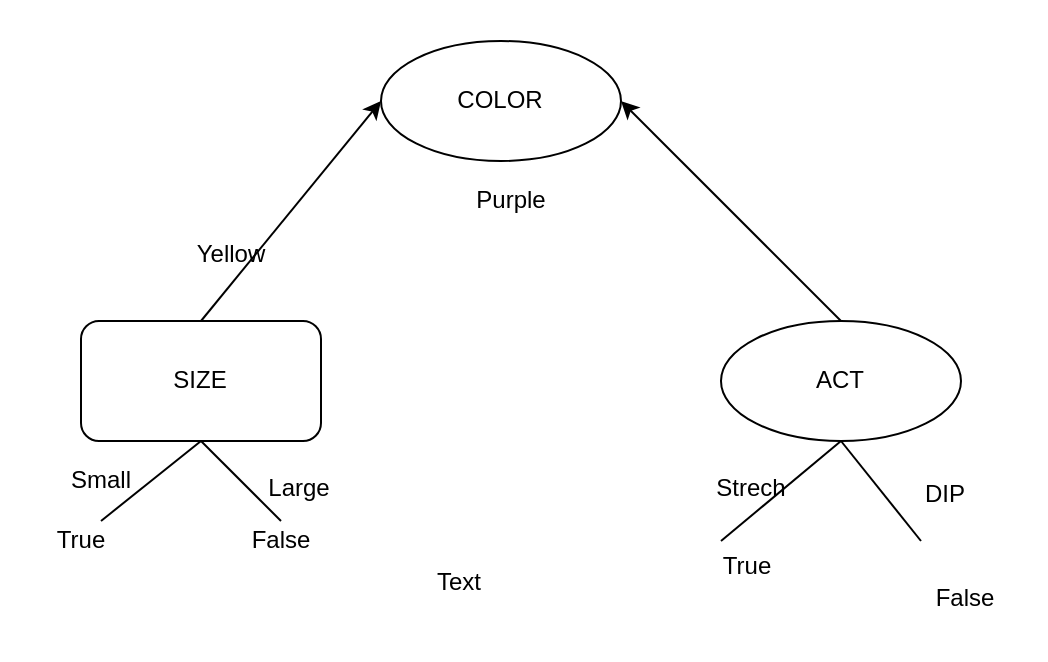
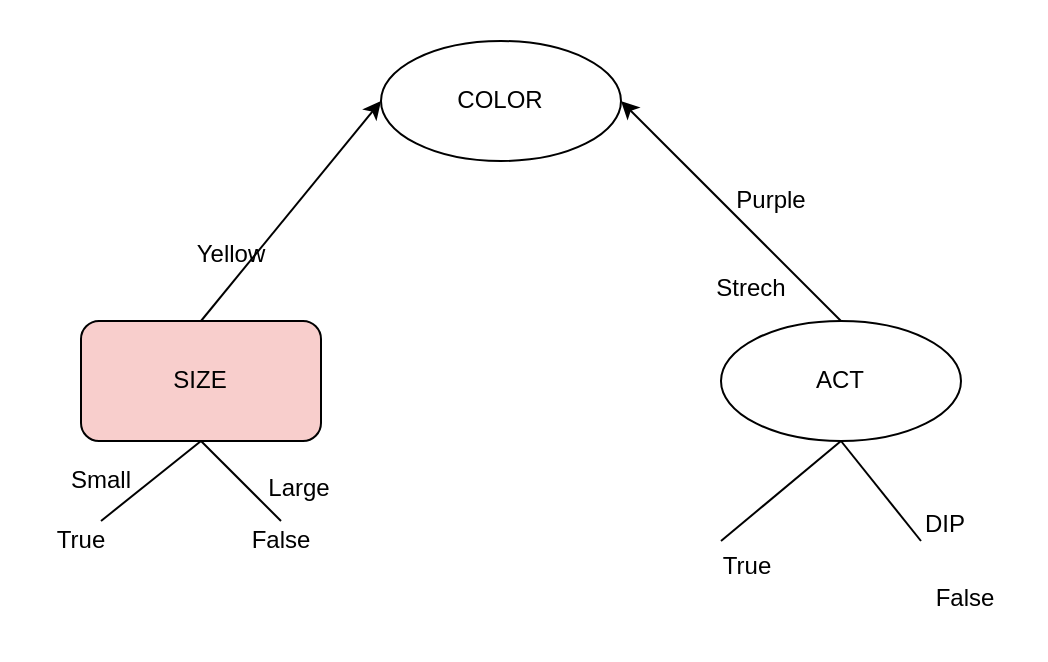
node "Purple": moved (511, 201) -> (771, 201)
node "SIZE": fillcolor #ffffff -> #f8cecc
node "Strech": moved (751, 489) -> (751, 289)
node "DIP": moved (945, 495) -> (945, 525)
node "Text": removed
